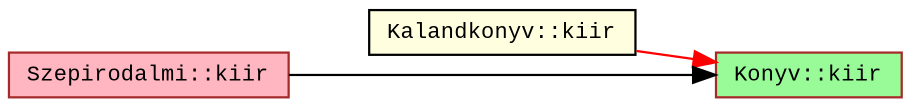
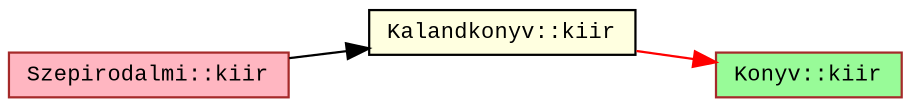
edge "Szepirodalmi::kiir" -> "Konyv::kiir": now "Szepirodalmi::kiir" -> "Kalandkonyv::kiir"
